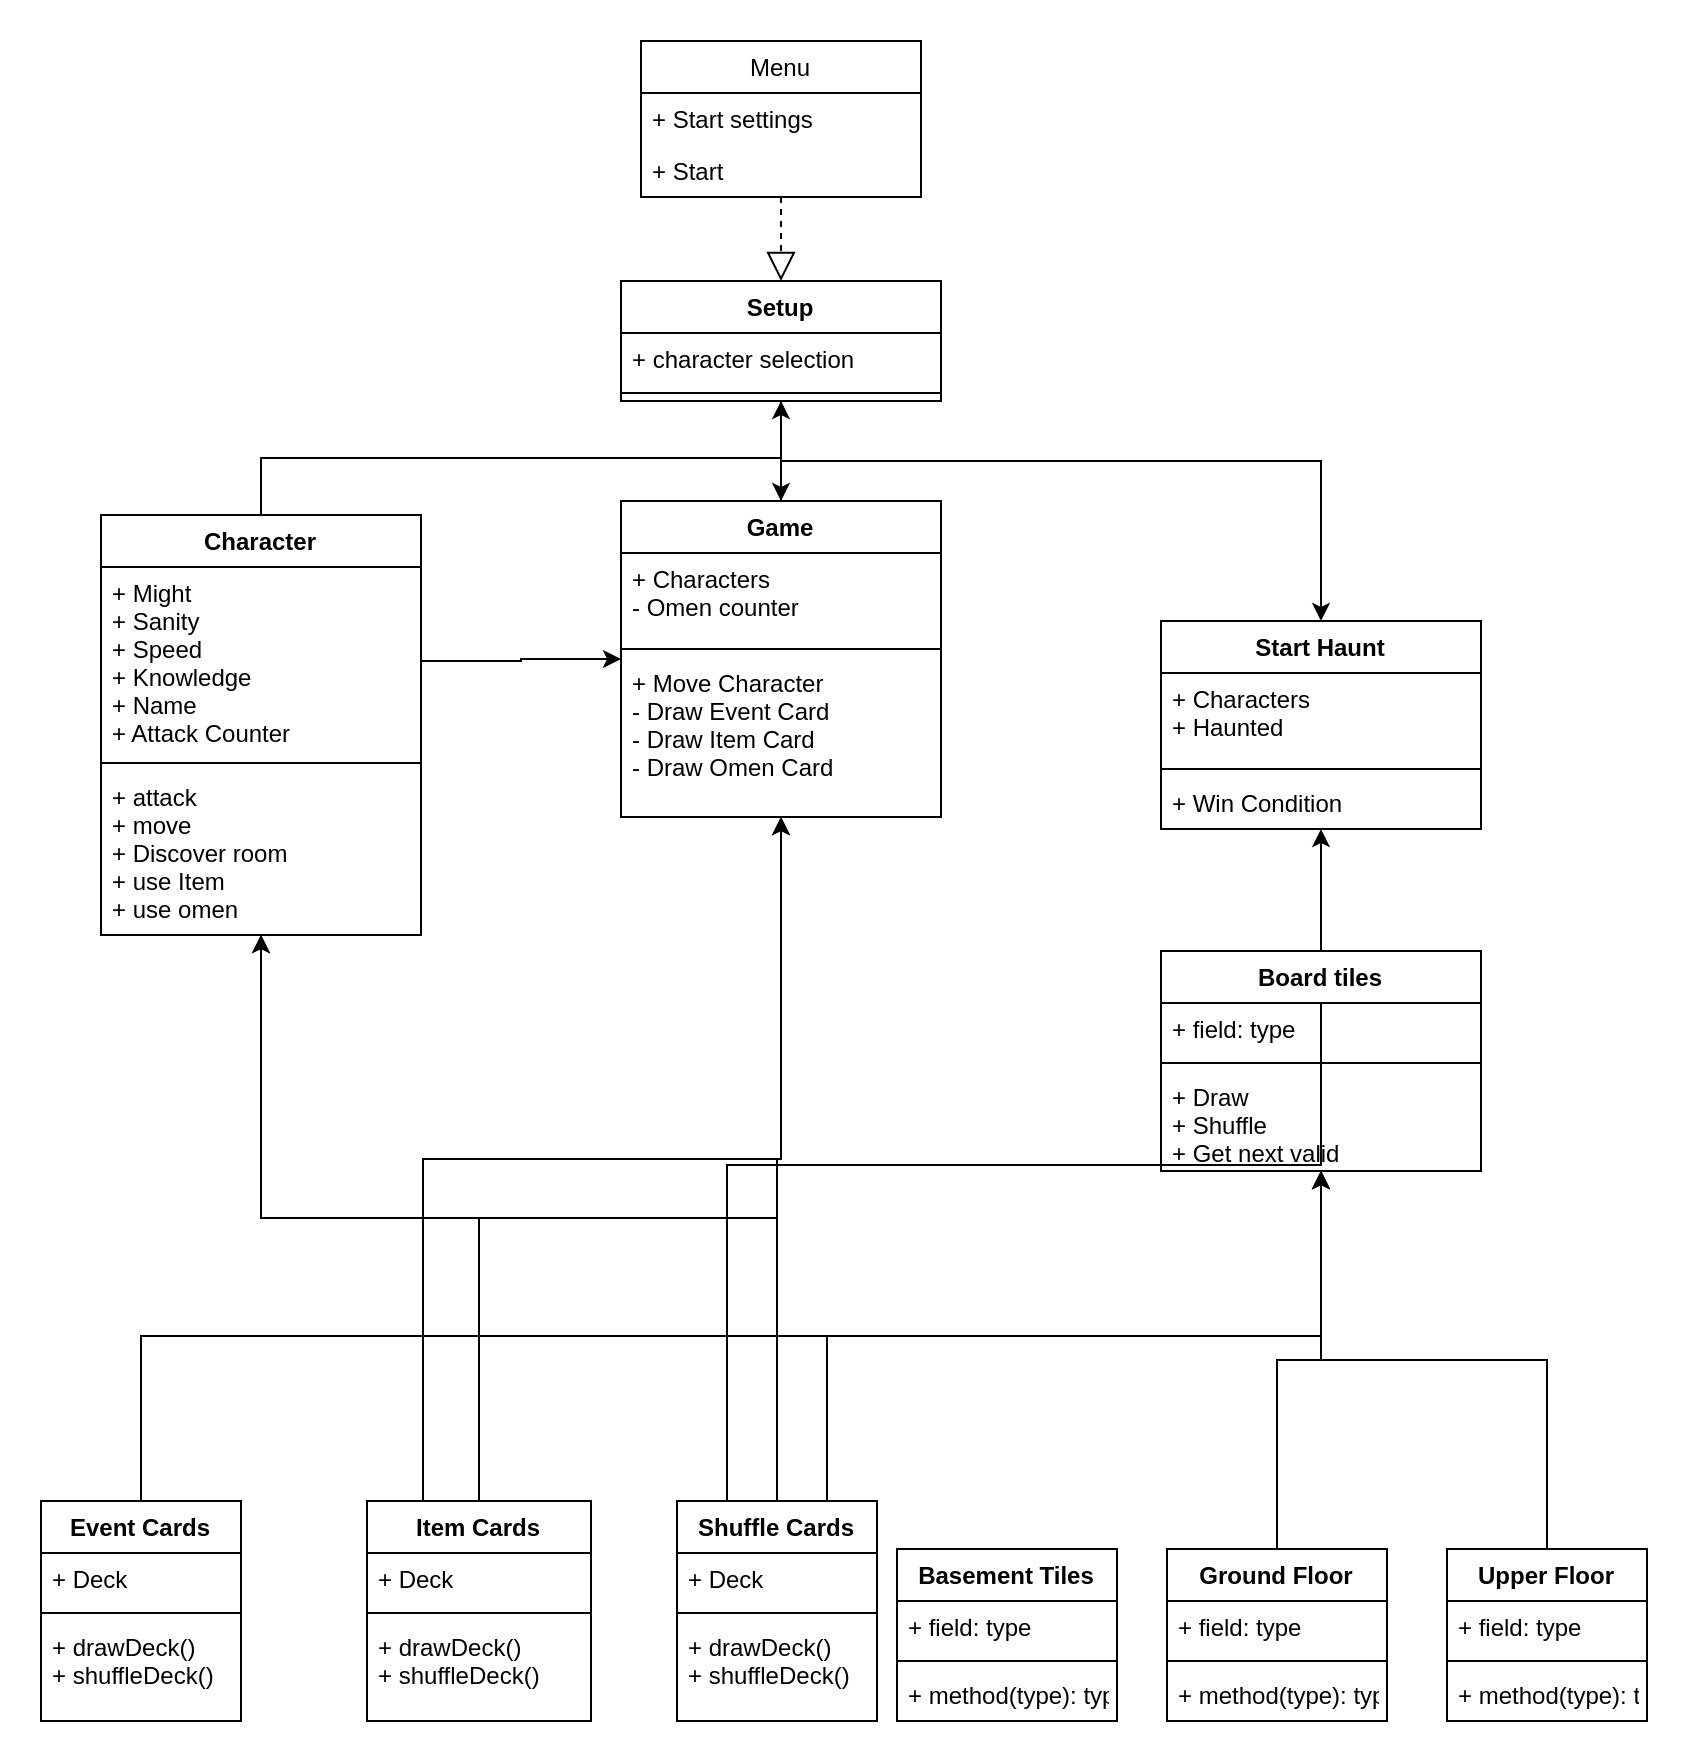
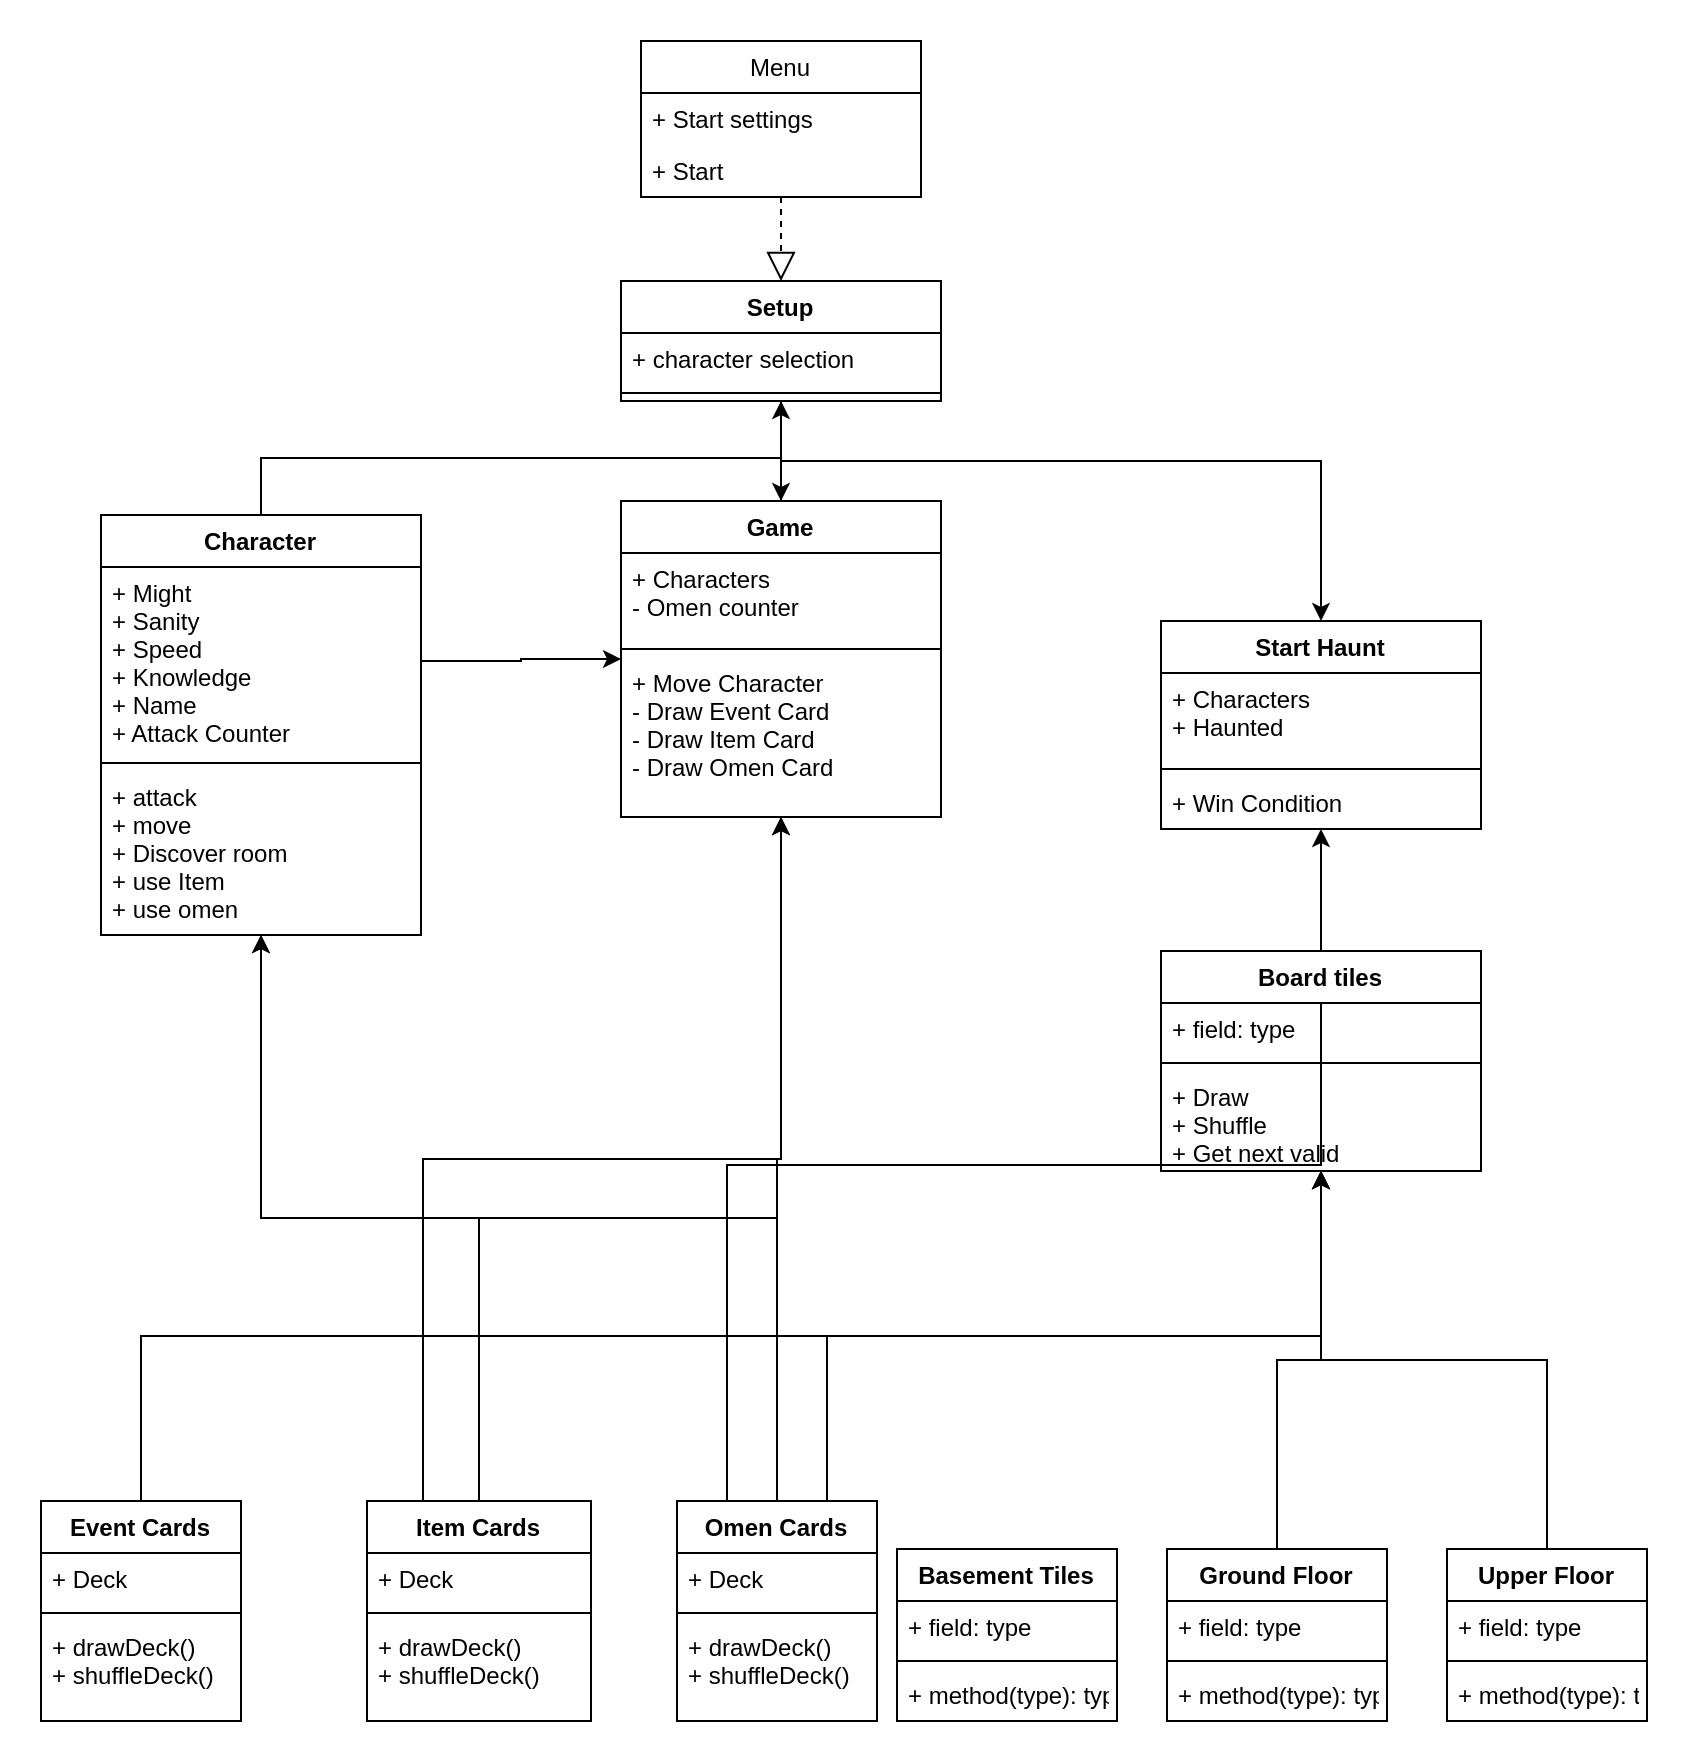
node "Shuffle Cards": label "Shuffle Cards" -> "Omen Cards"
